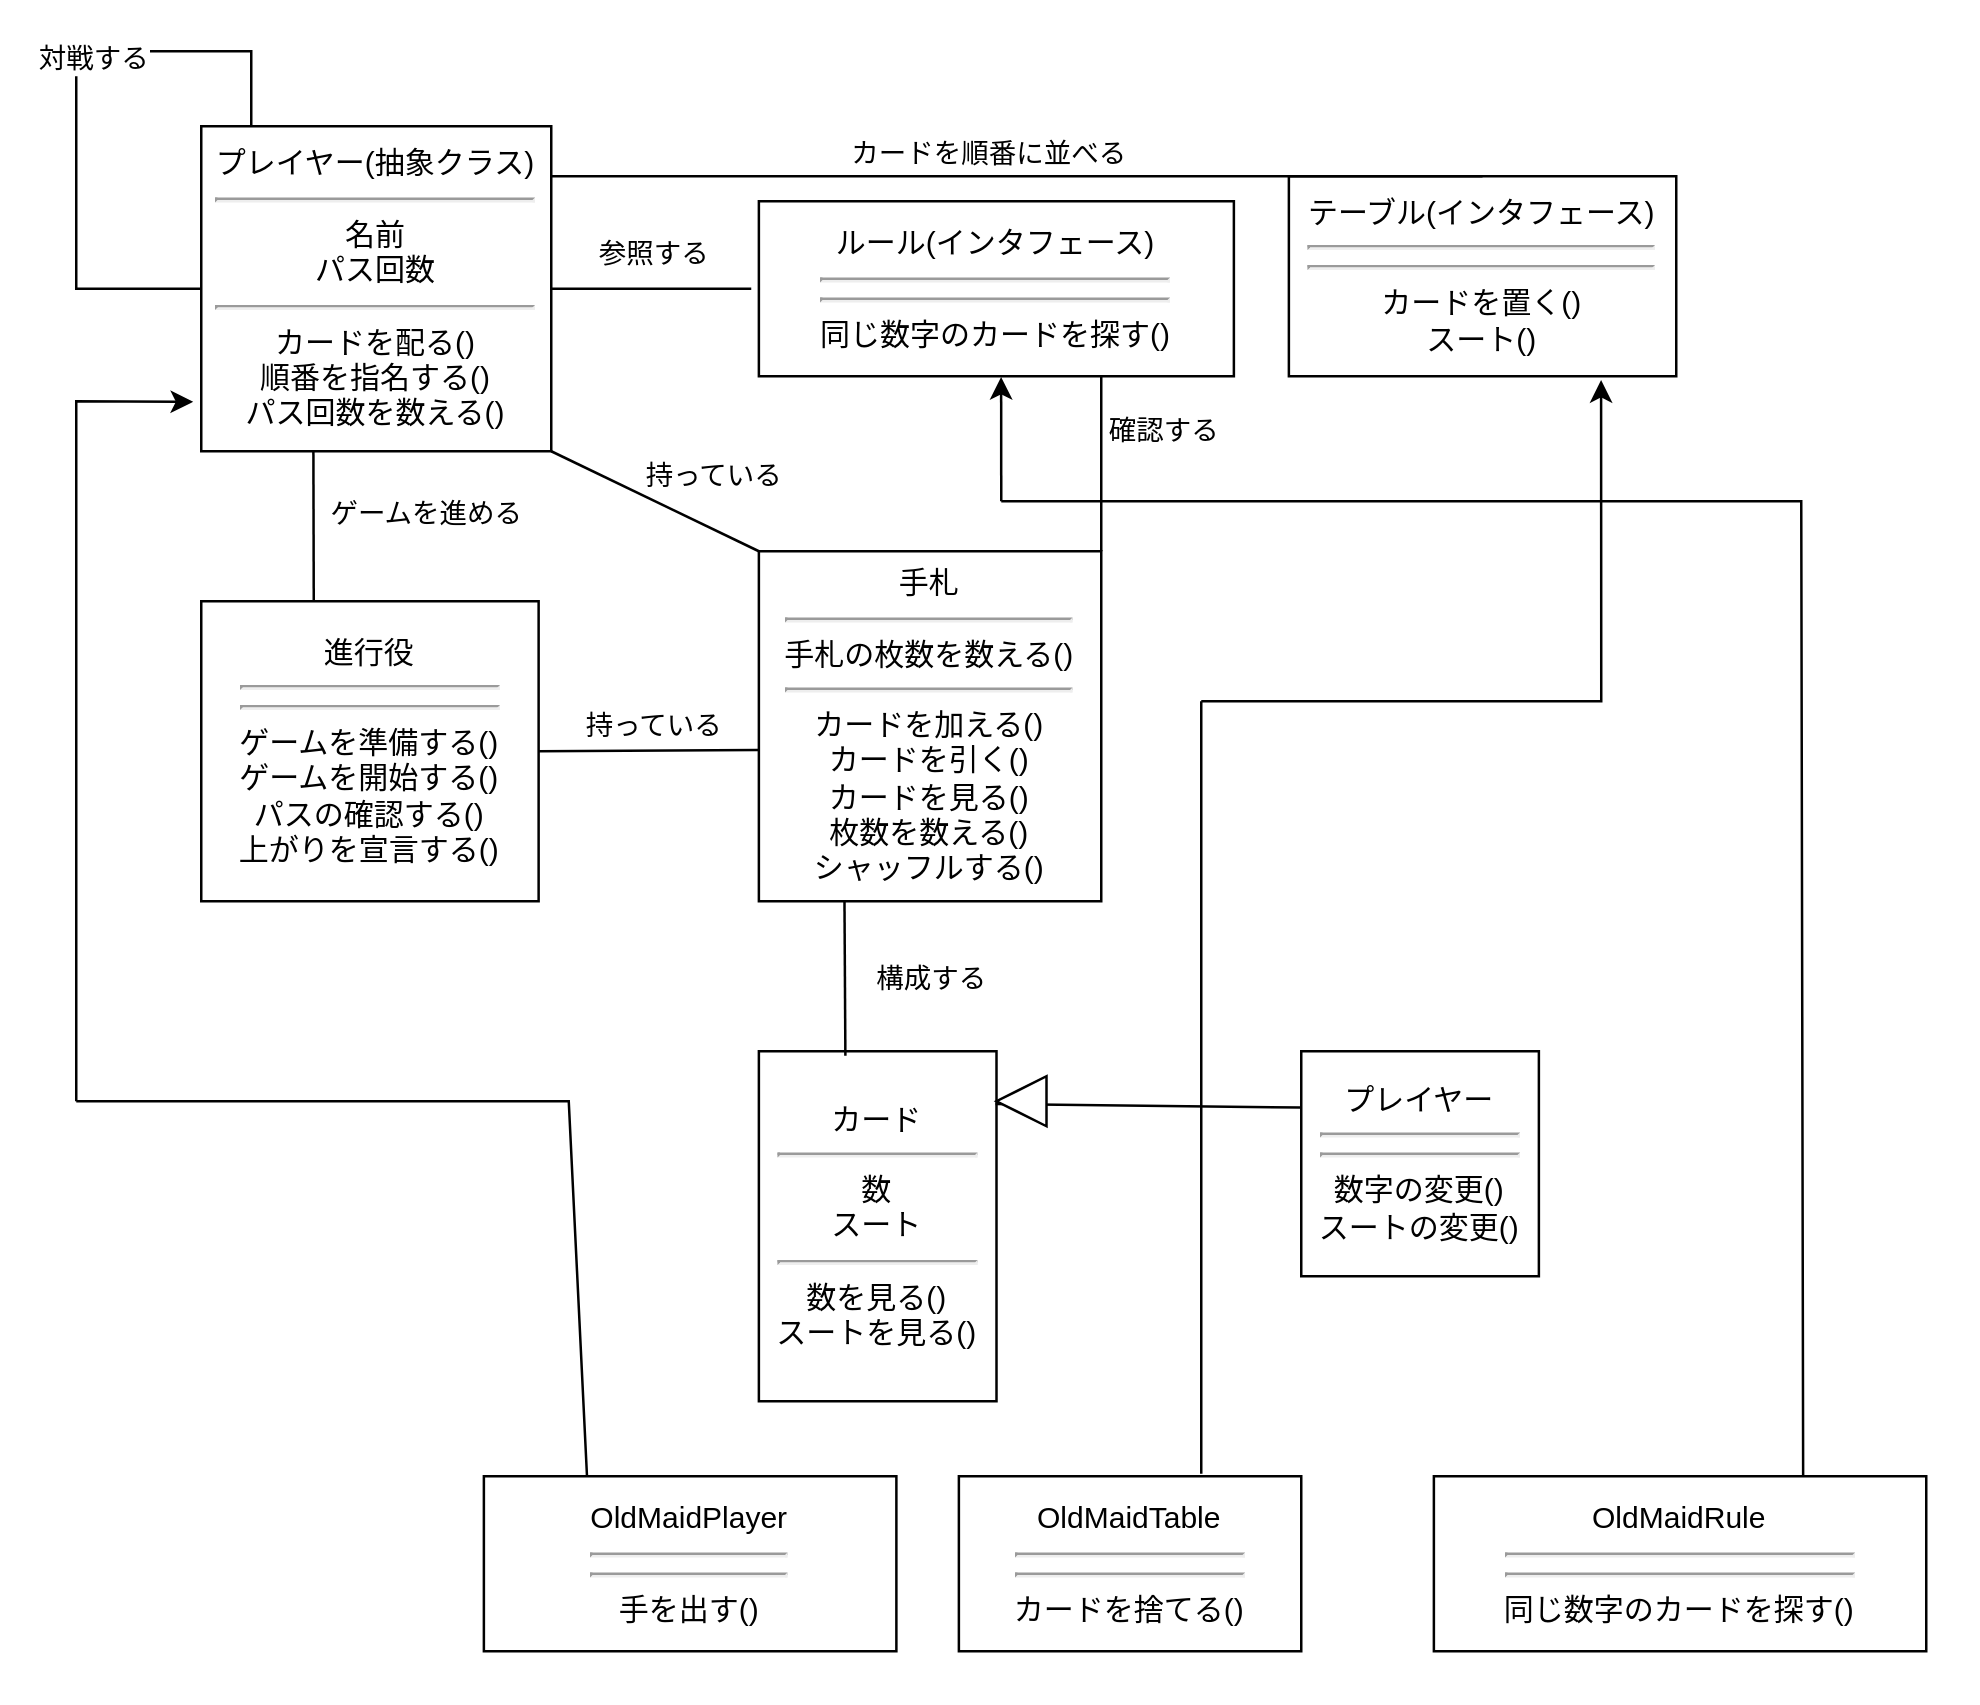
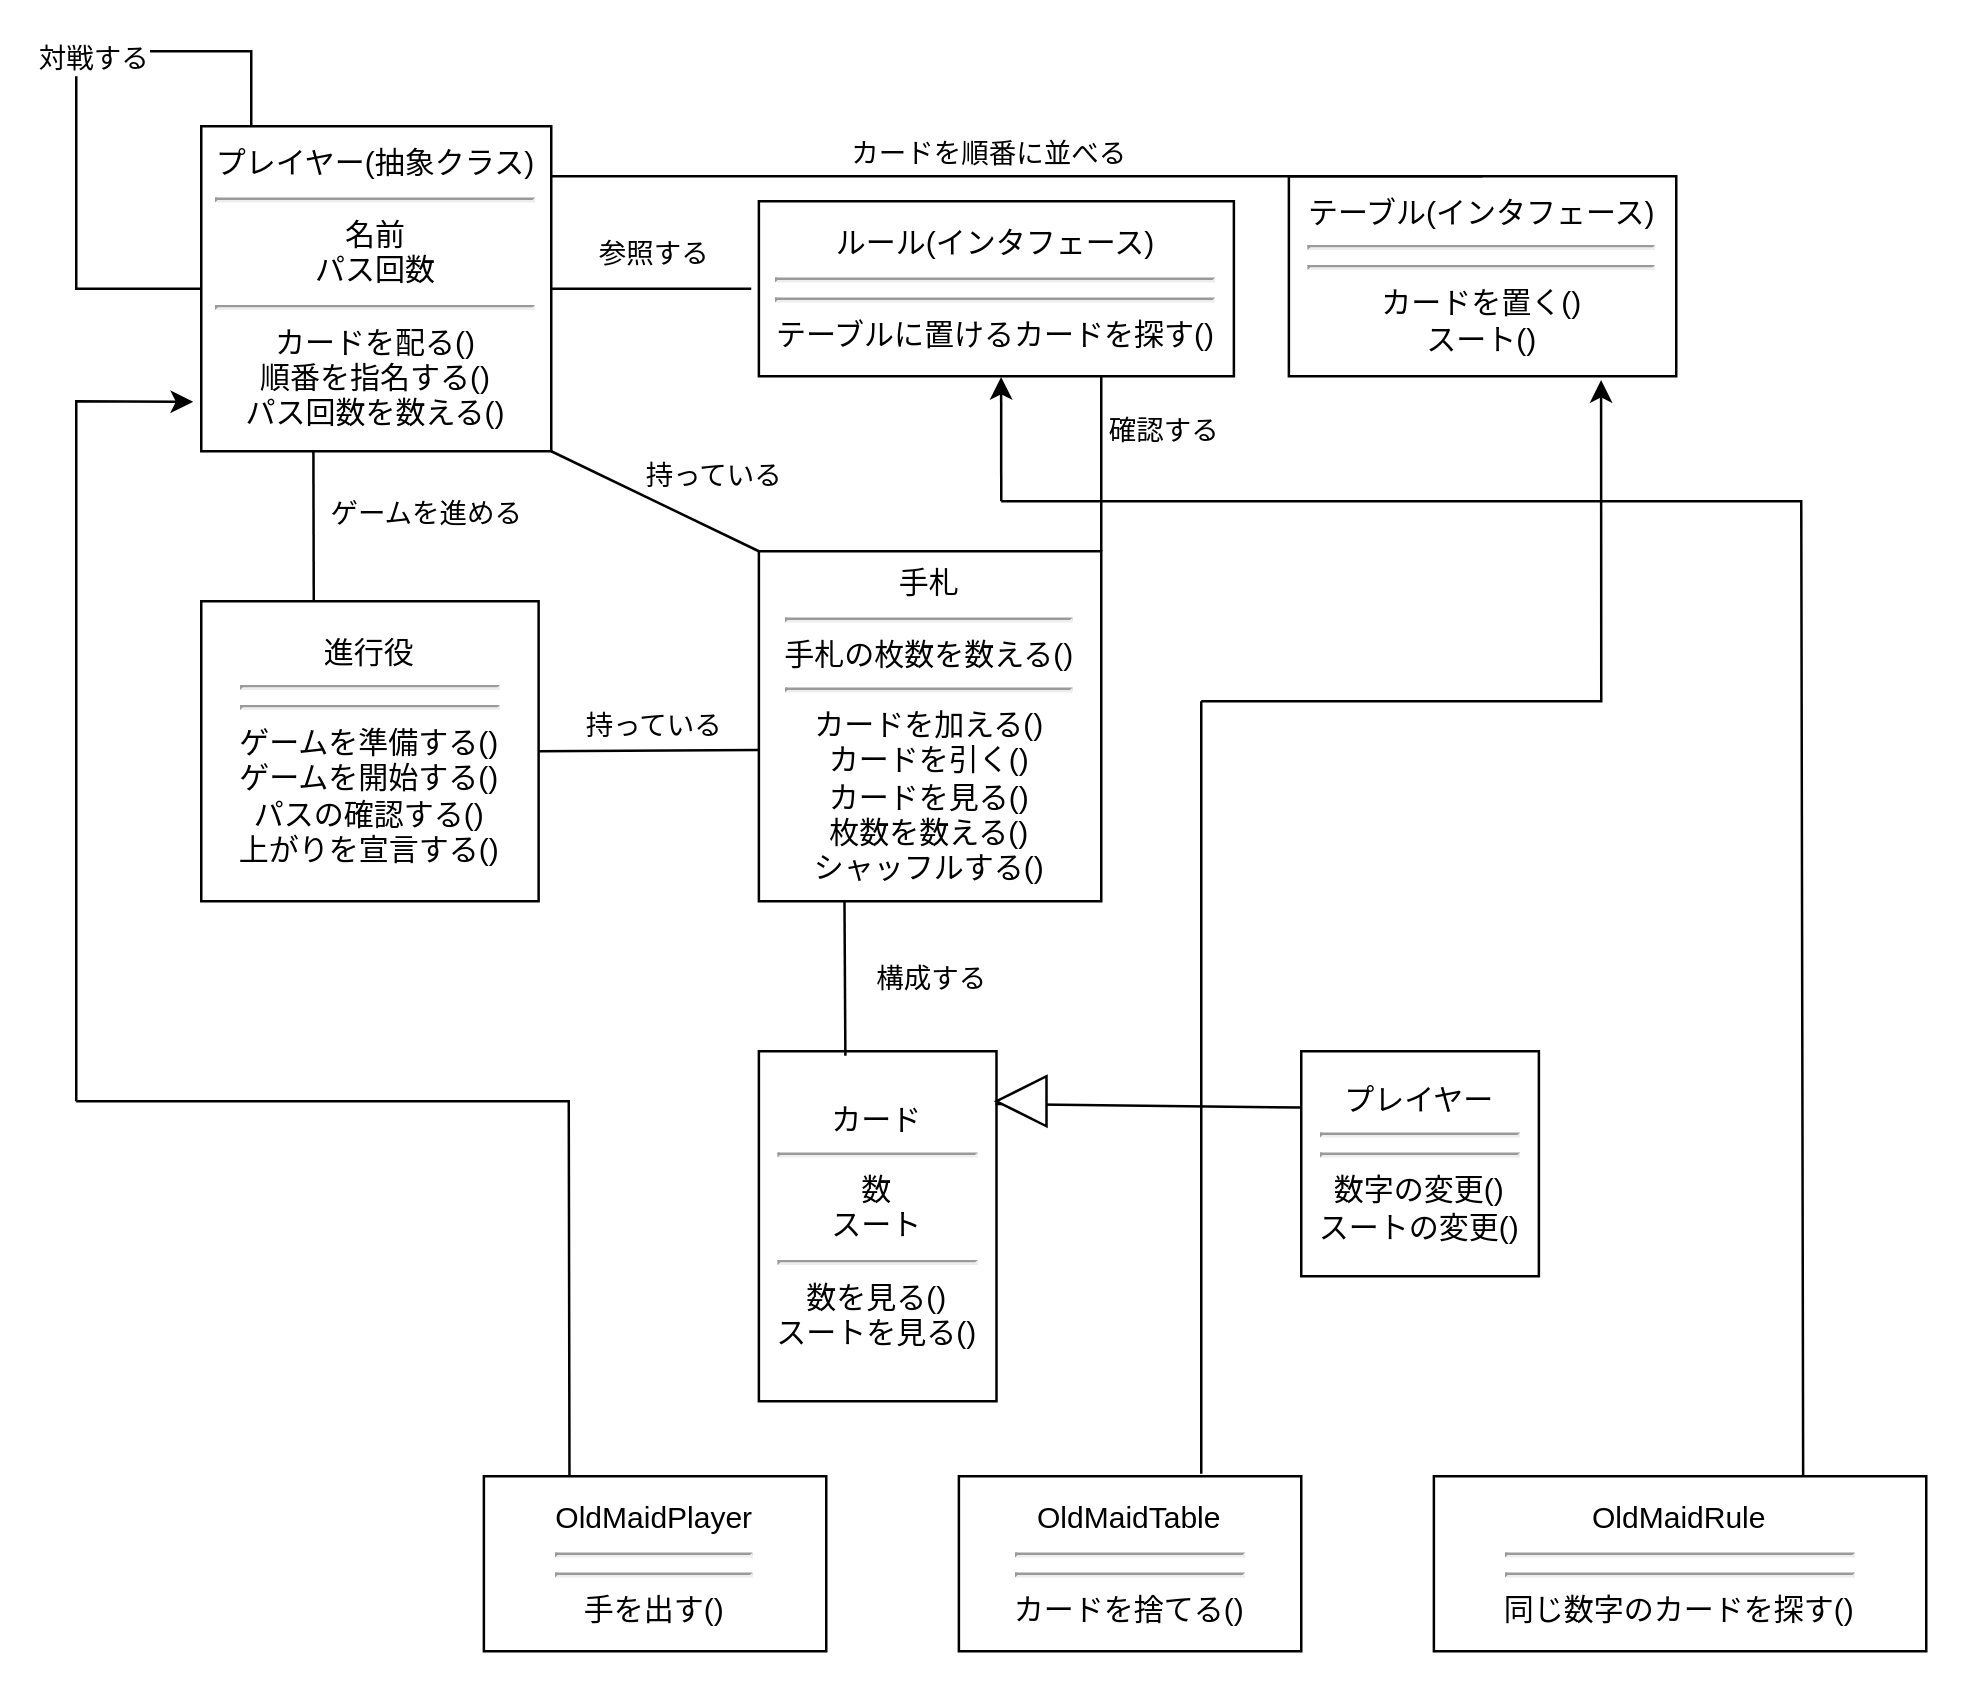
node "ルール(インタフェース)同じ数字のカードを探す()": label "ルール(インタフェース)同じ数字のカードを探す()" -> "ルール(インタフェース)テーブルに置けるカードを探す()"
node "OldMaidPlayer 手を出す()": size 413x175 -> 342x175
